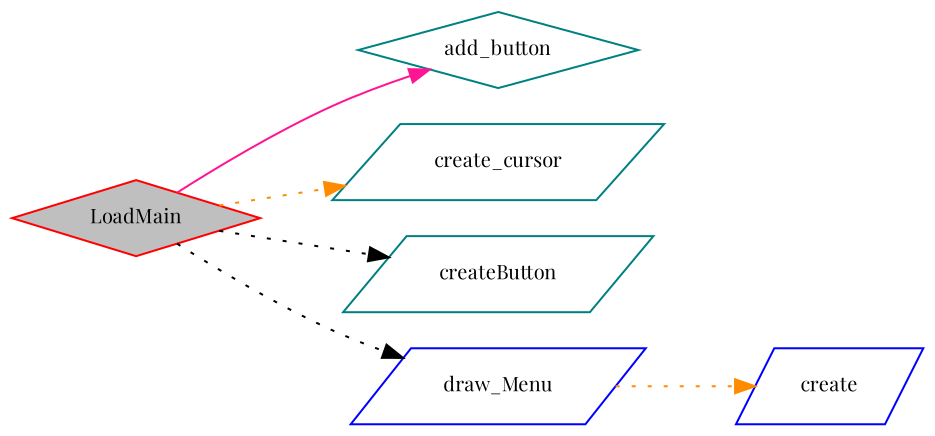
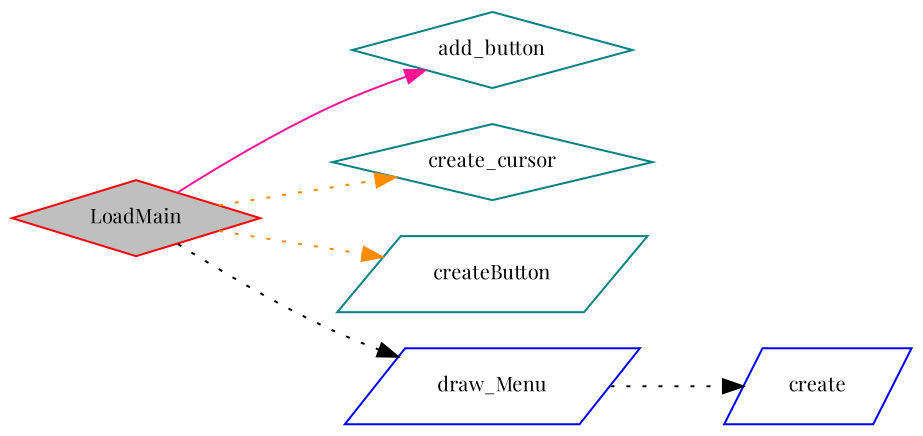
node "create_cursor": shape parallelogram -> diamond
edge "LoadMain" -> "createButton": color black -> darkorange
edge "draw_Menu" -> "create": color darkorange -> black
